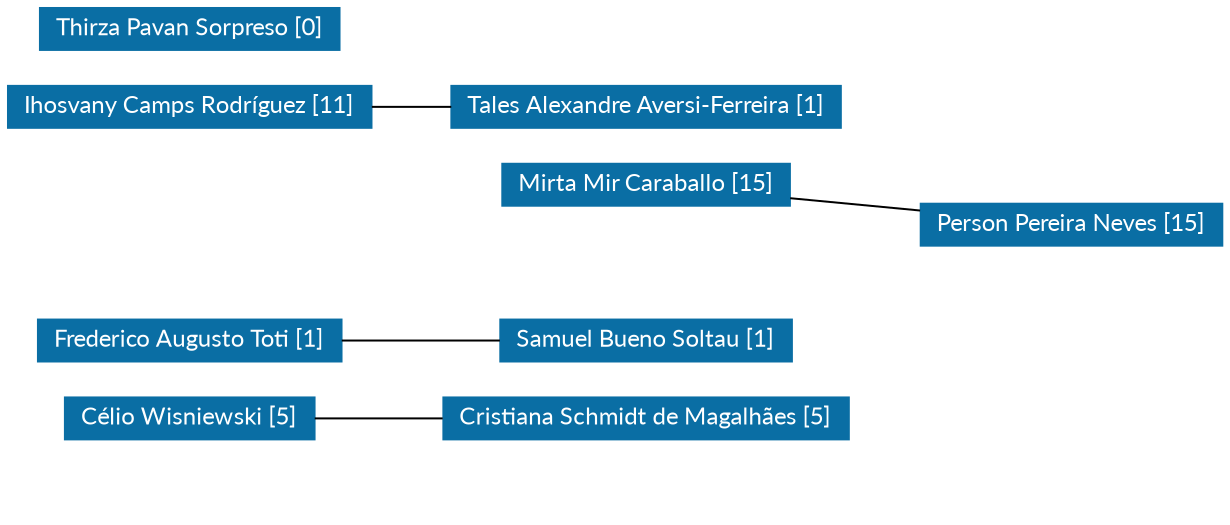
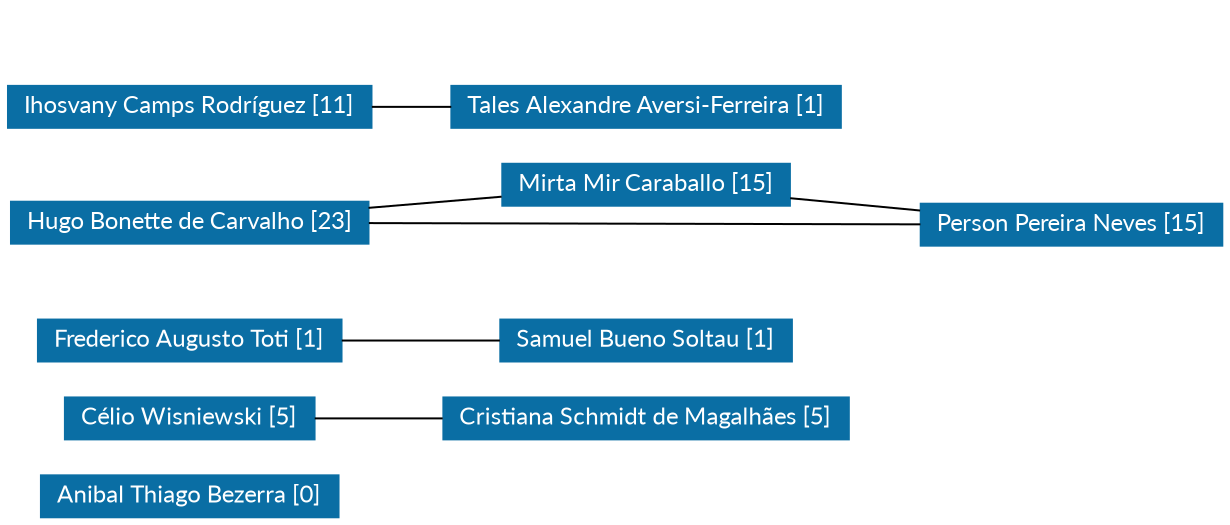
node "Thirza Pavan Sorpreso [0]": removed
node "Hugo Bonette de Carvalho [23]": added
node "Anibal Thiago Bezerra [0]": added
